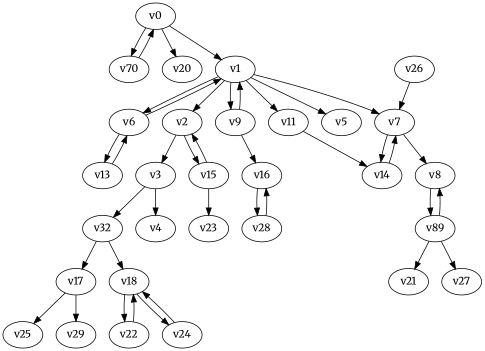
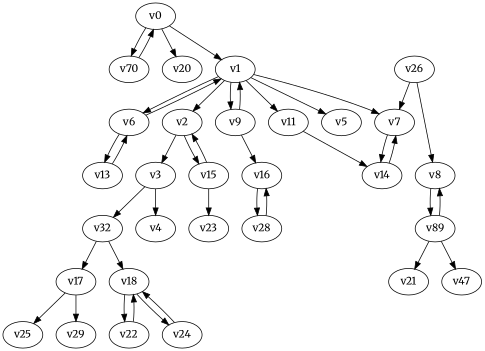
edge "v7" -> "v8": now "v26" -> "v8"
node "v27": label "v27" -> "v47"
